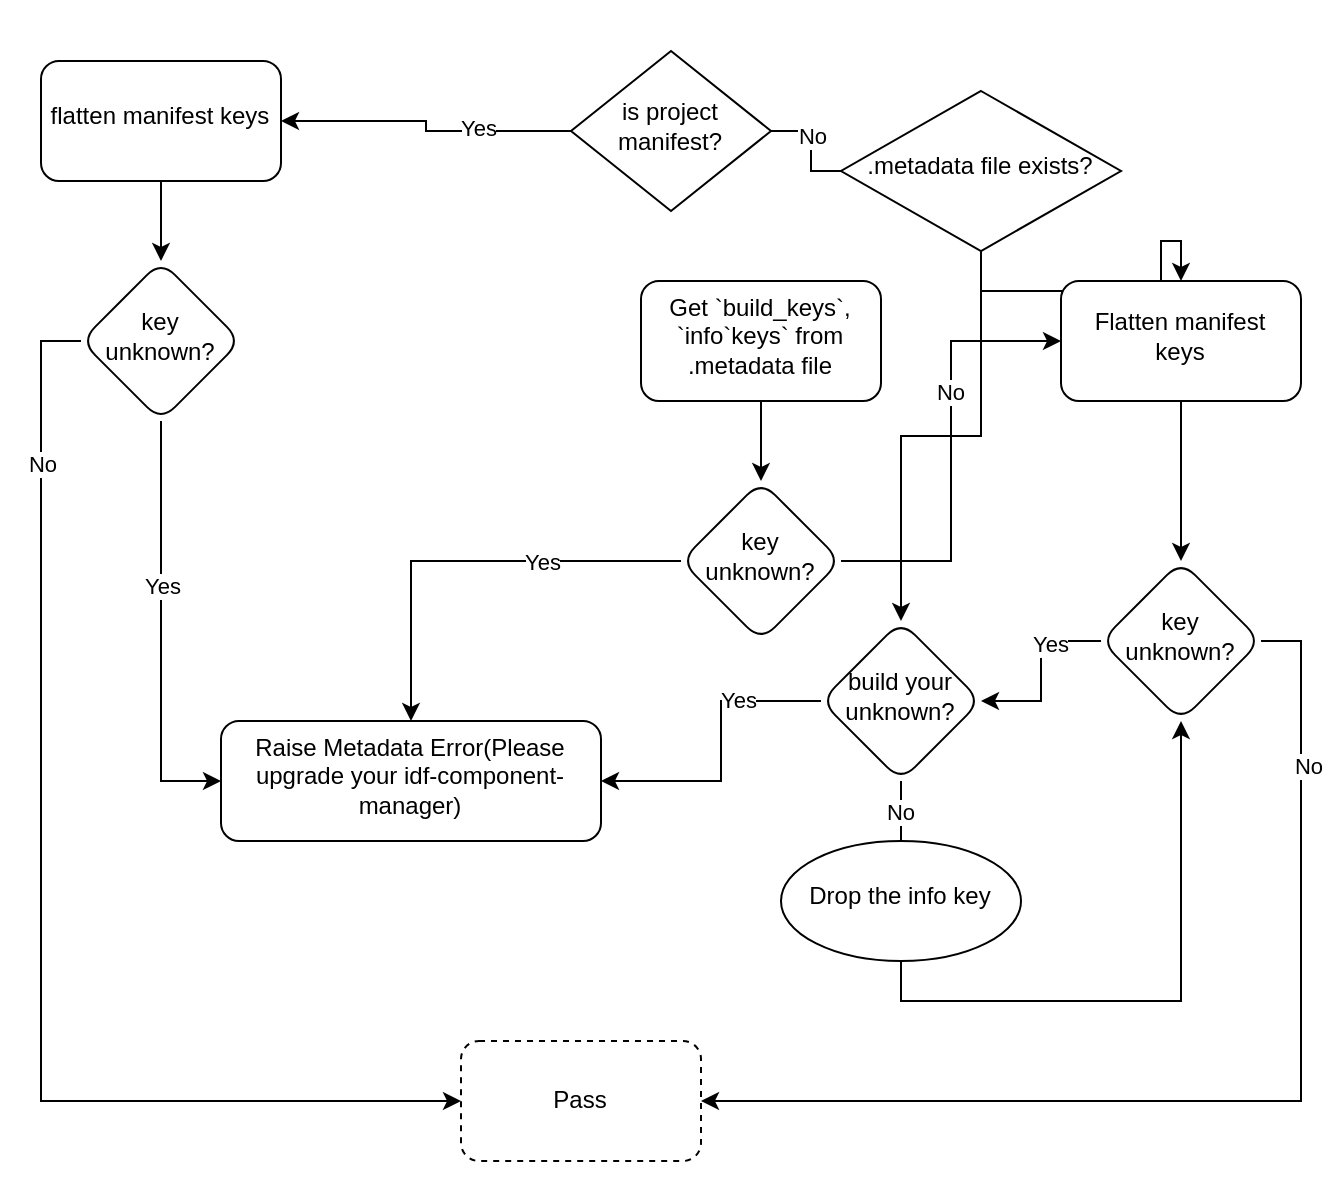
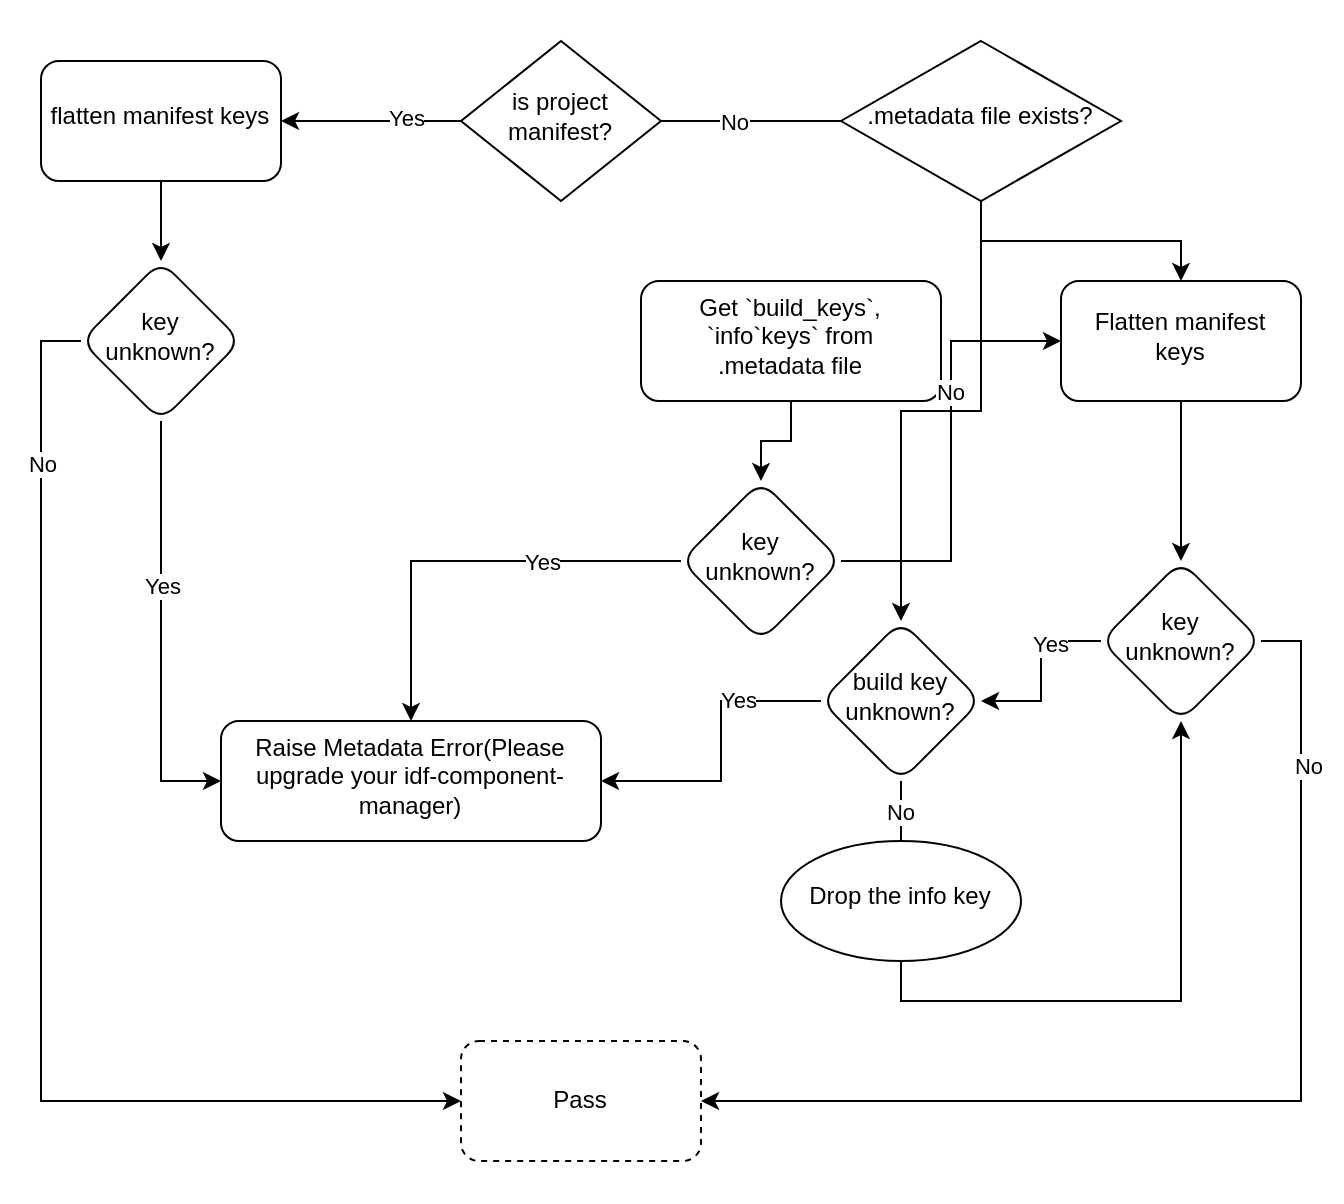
node "is project manifest?": moved (671, 131) -> (561, 121)
node ".metadata file exists?": moved (981, 171) -> (981, 121)
node "Get `build_keys`, `info`keys` from .metadata file": size 240x120 -> 300x120
node "build your unknown?": label "build your unknown?" -> "build key unknown?"
